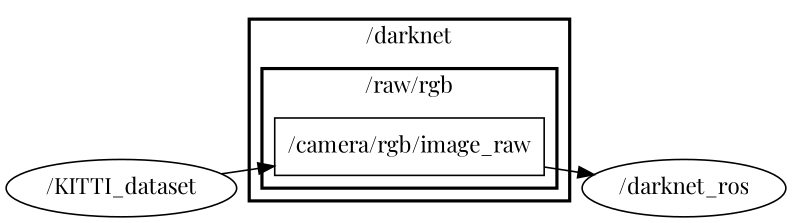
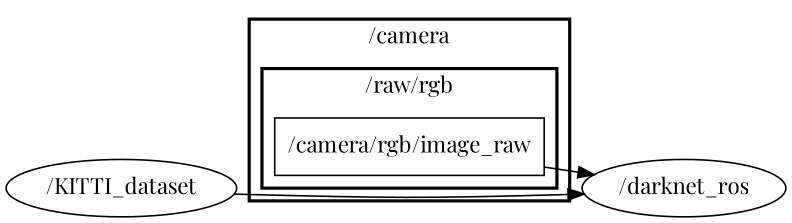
cluster "/darknet": label "/darknet" -> "/camera"
edge "/KITTI_dataset" -> "/camera/rgb/image_raw": now "/KITTI_dataset" -> "/darknet_ros"
